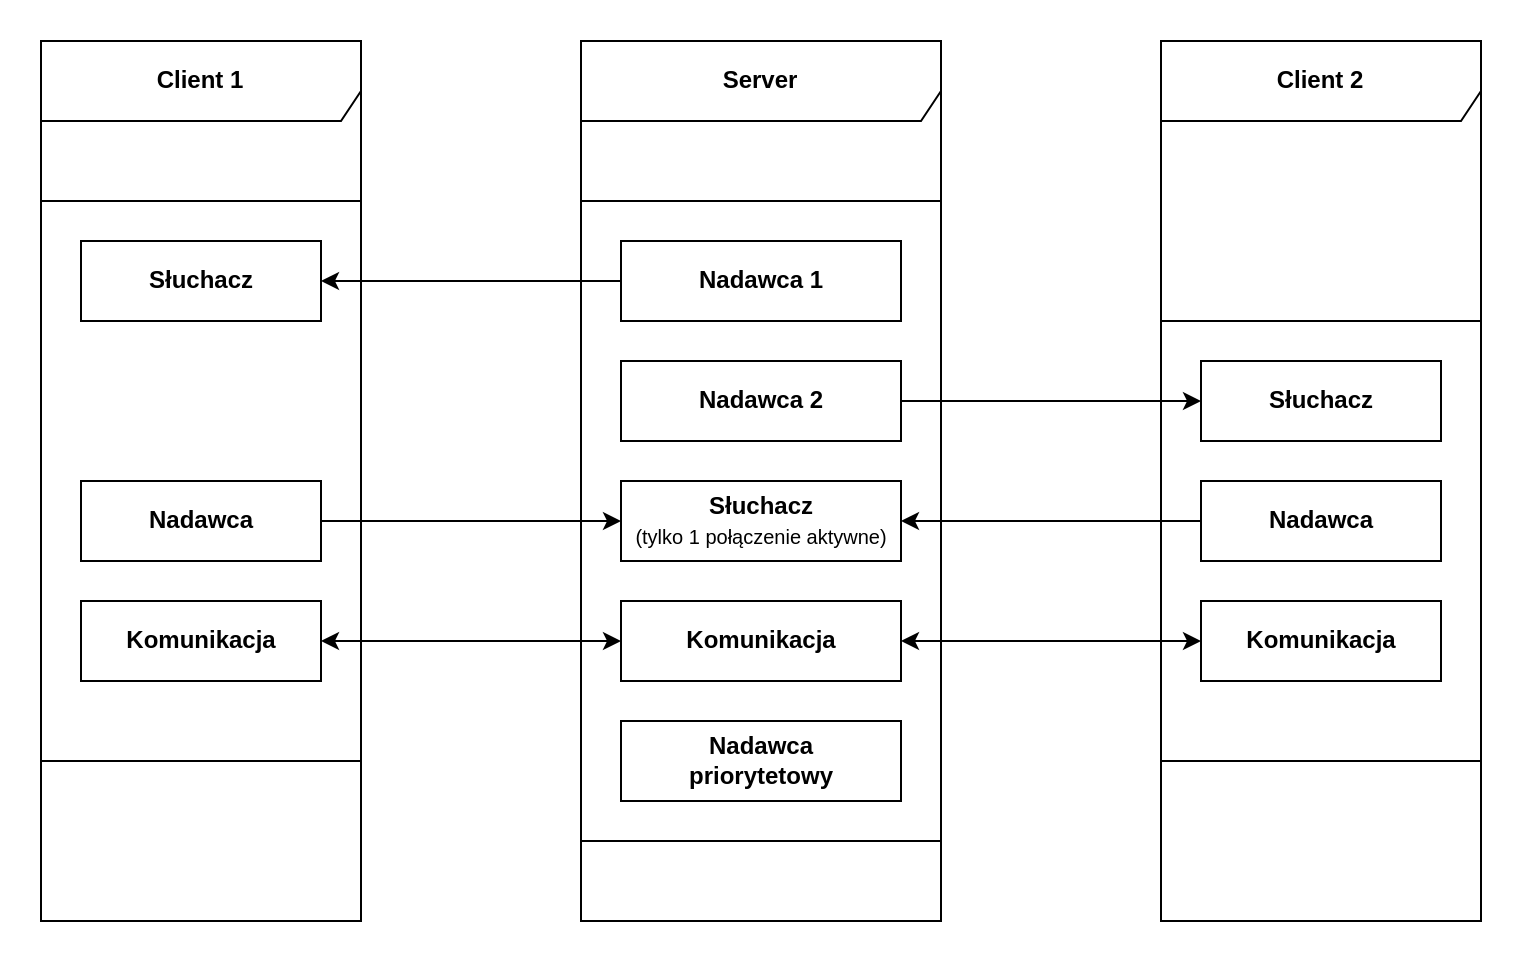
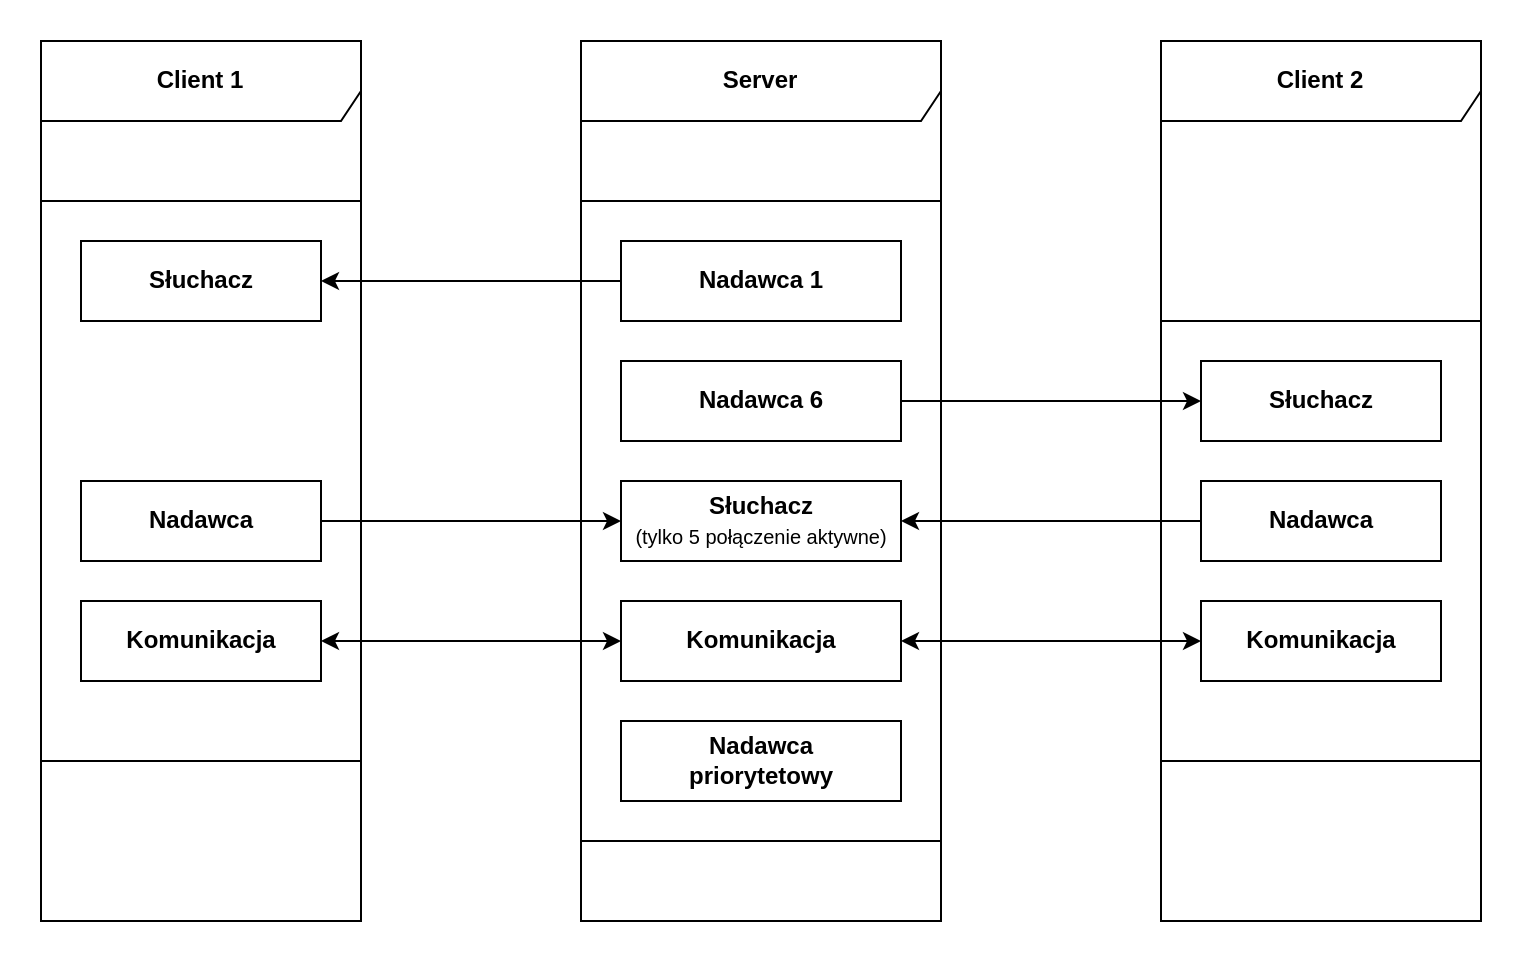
node "Nadawca 2": label "Nadawca 2" -> "Nadawca 6"
node "Słuchacz (tylko 1 połączenie aktywne)": label "Słuchacz (tylko 1 połączenie aktywne)" -> "Słuchacz (tylko 5 połączenie aktywne)"
